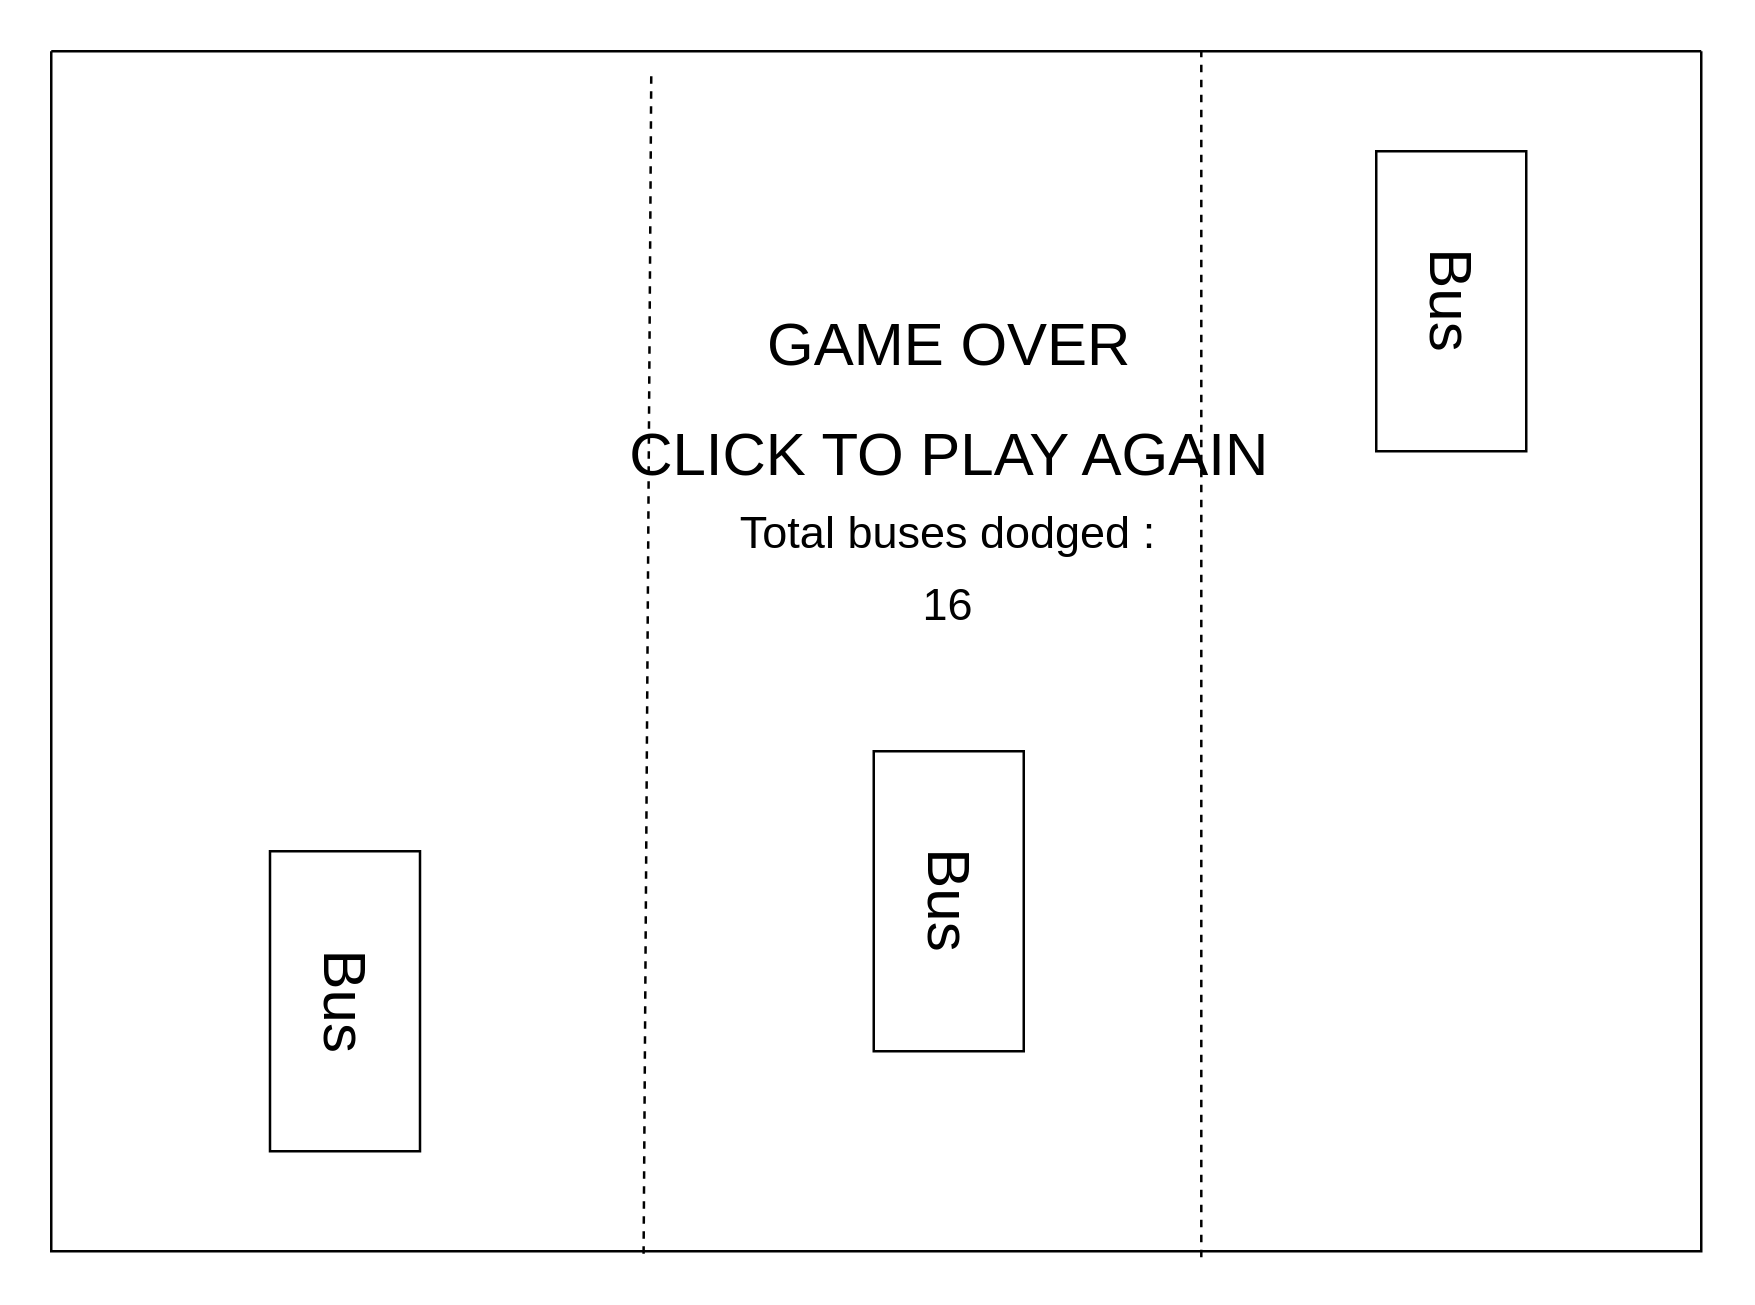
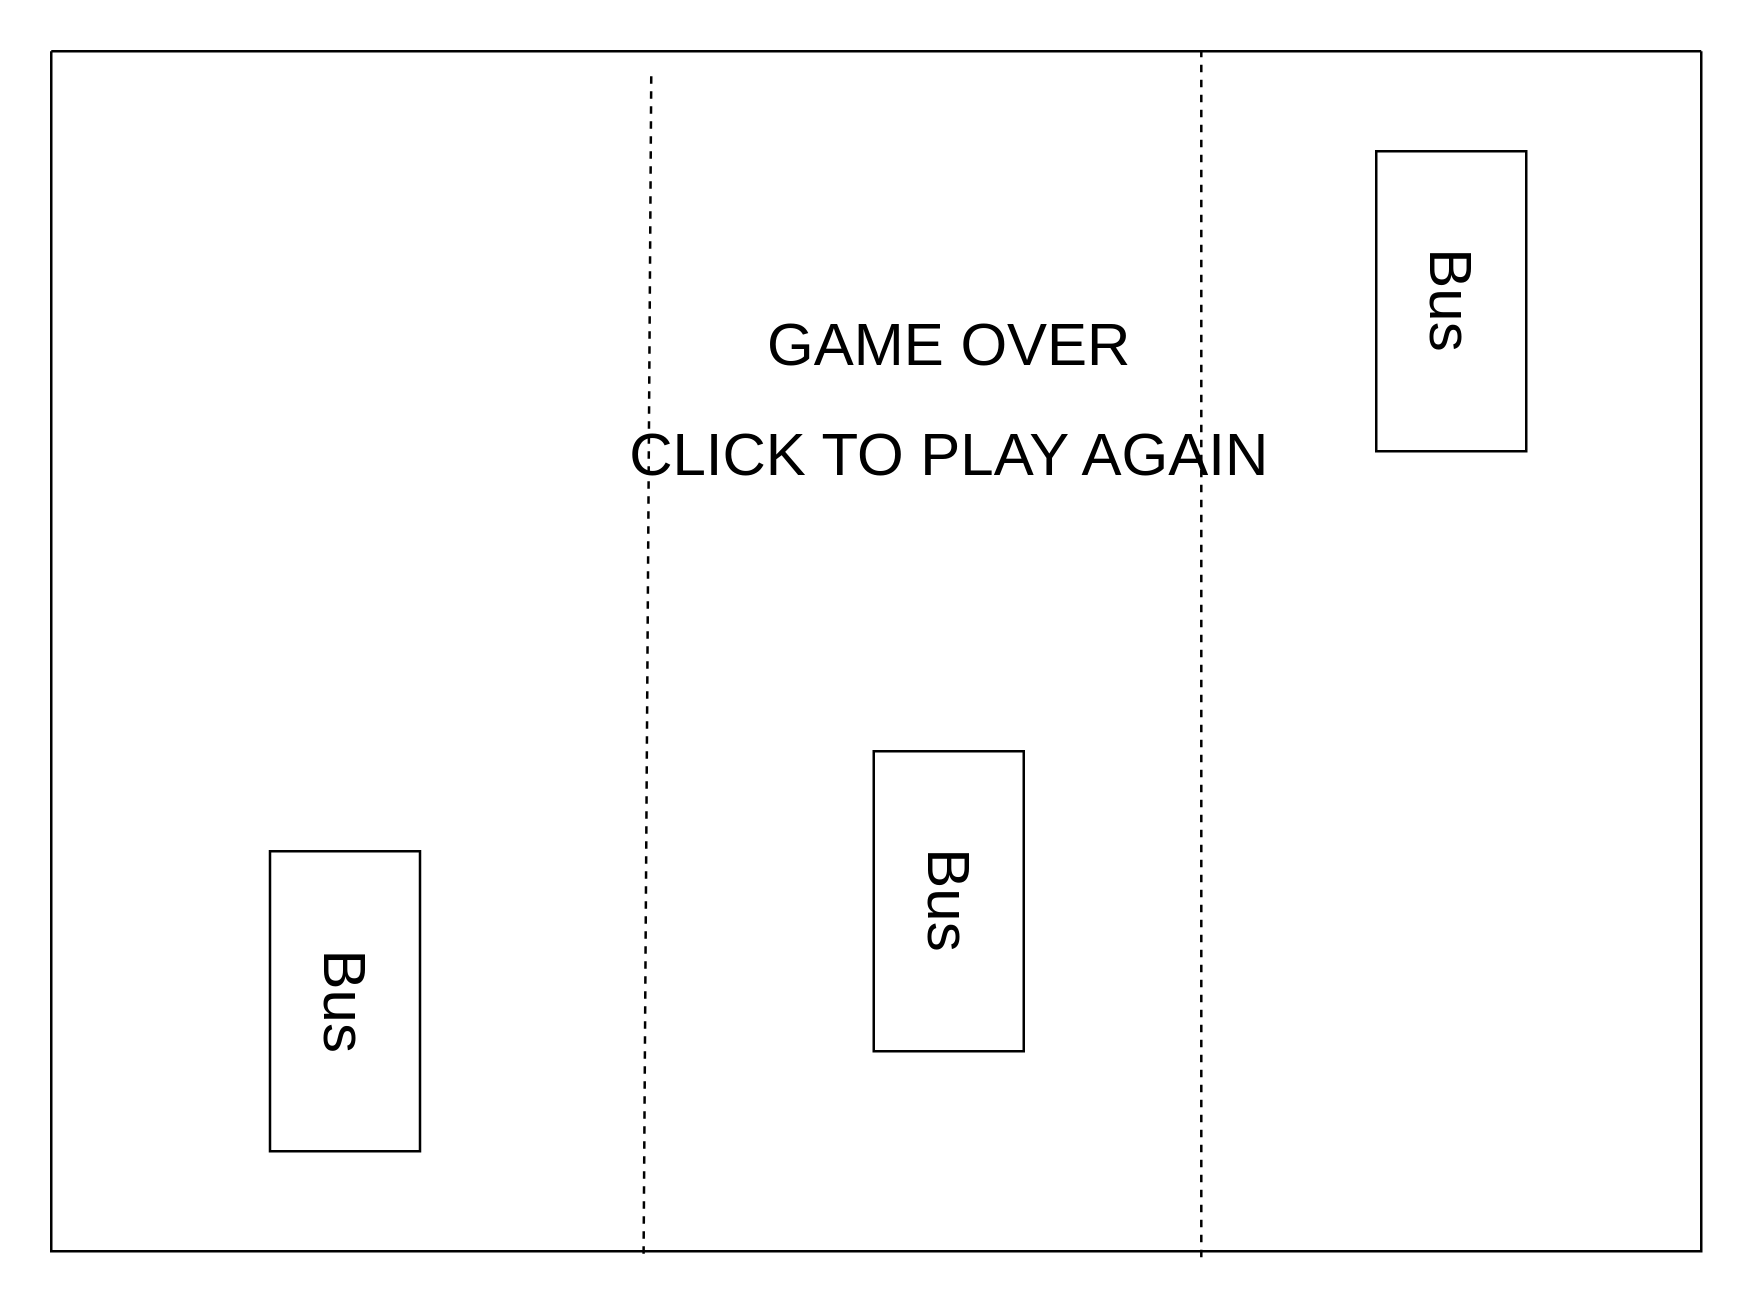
node "Total buses dodged : 16": removed
